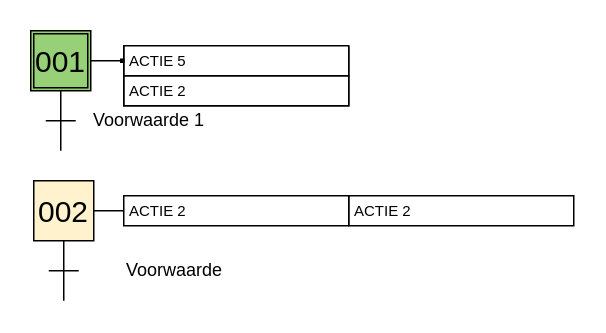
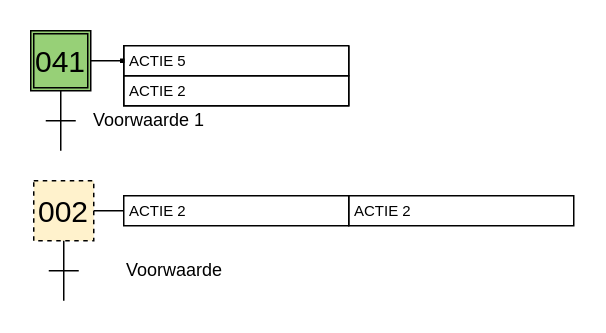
node "001": label "001" -> "041"
node "002": style solid -> dashed
